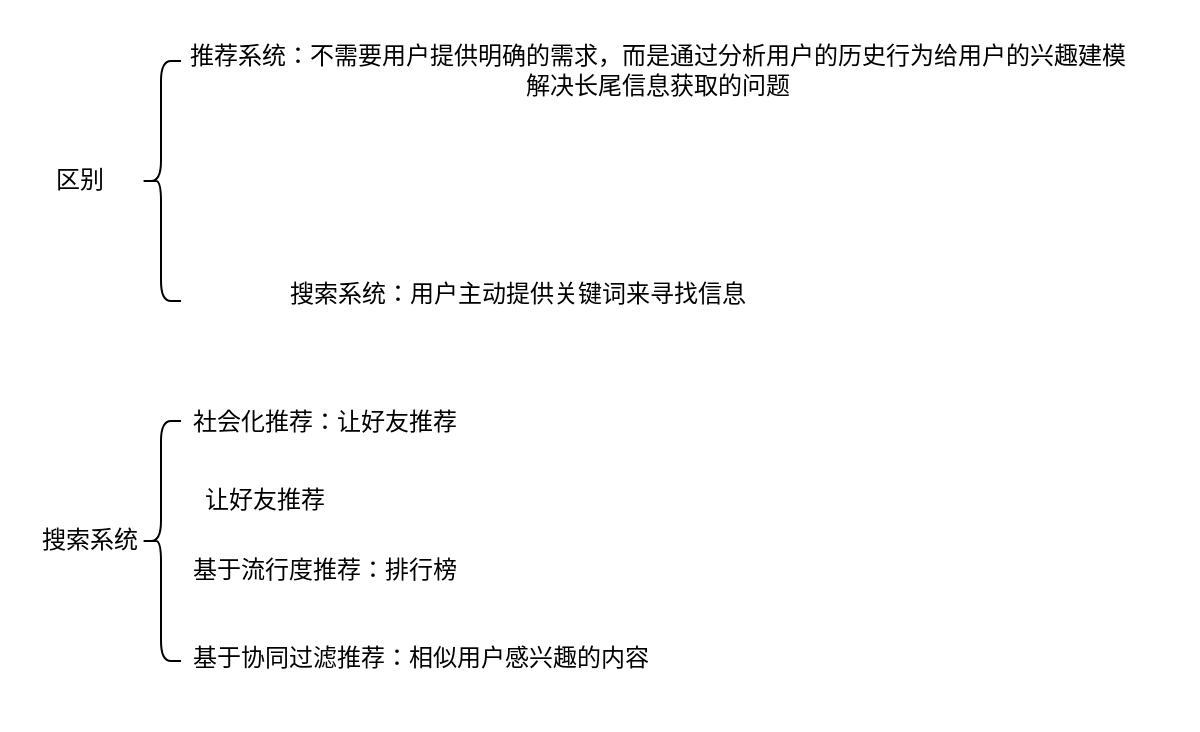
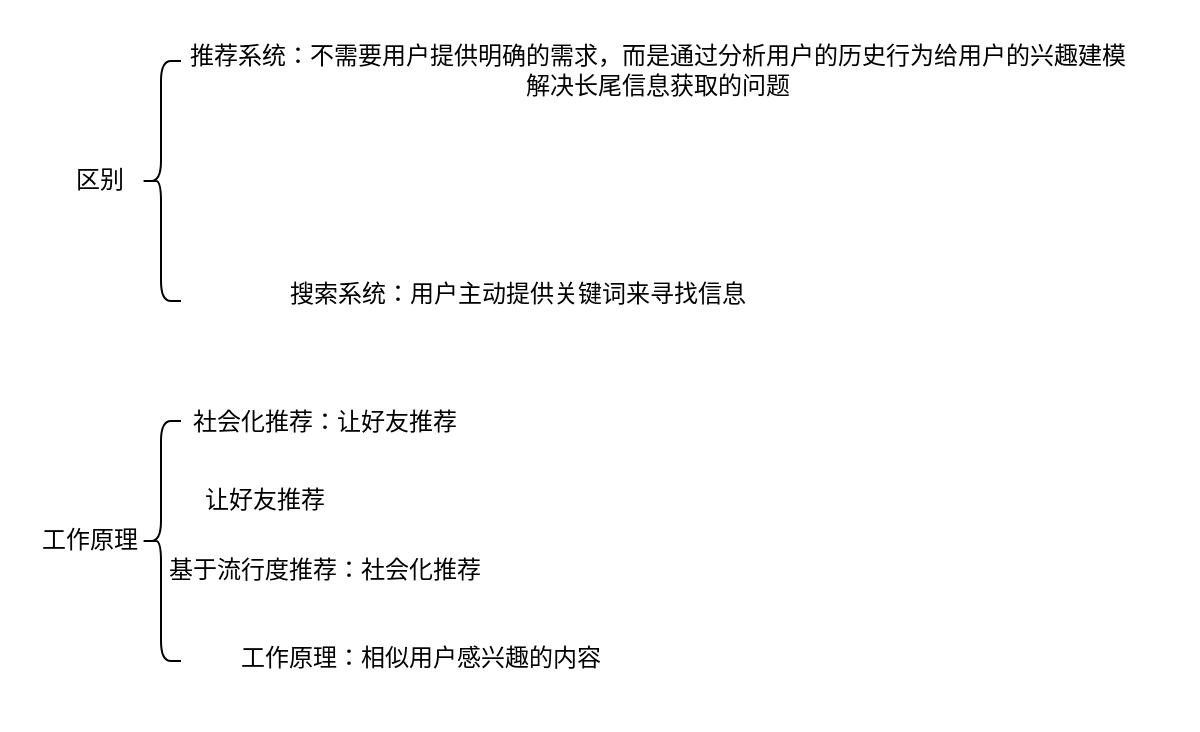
node "区别": moved (81, 181) -> (101, 181)
node "搜索系统": label "搜索系统" -> "工作原理"
node "基于流行度推荐：排行榜": label "基于流行度推荐：排行榜" -> "基于流行度推荐：社会化推荐"
node "基于协同过滤推荐：相似用户感兴趣的内容": label "基于协同过滤推荐：相似用户感兴趣的内容" -> "工作原理：相似用户感兴趣的内容"
